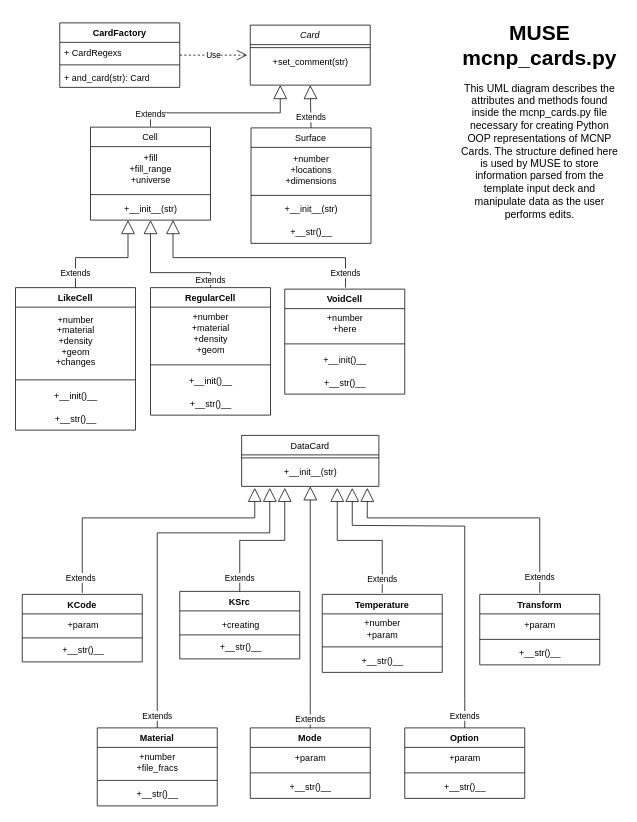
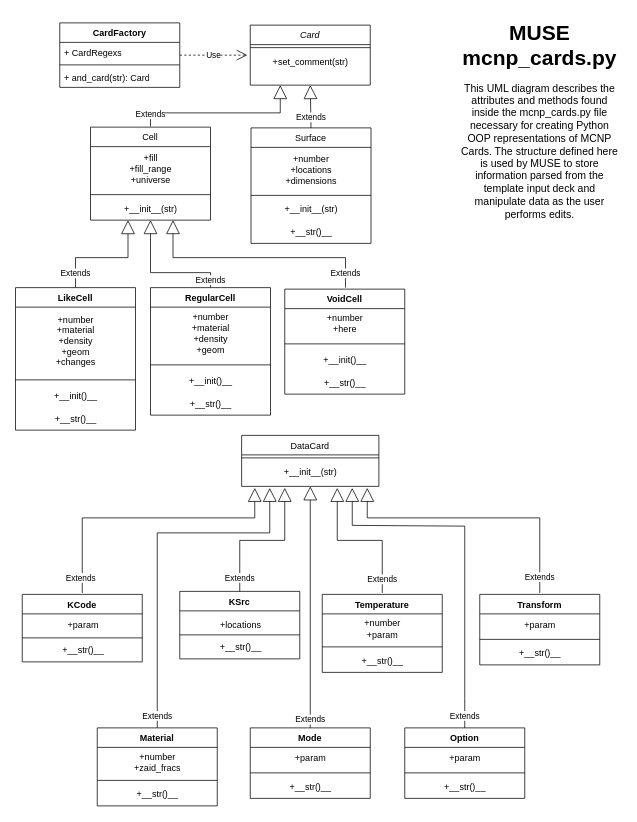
node "+creating": label "+creating" -> "+locations"
node "+number +file_fracs": label "+number +file_fracs" -> "+number +zaid_fracs"
